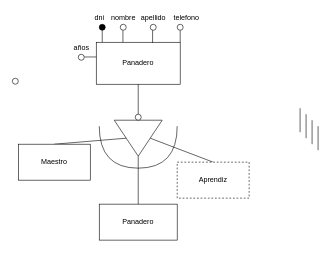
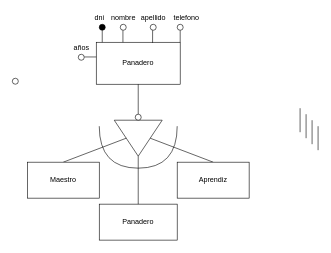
node "Maestro": moved (54, 162) -> (63, 180)
node "Aprendiz": style dashed -> solid
